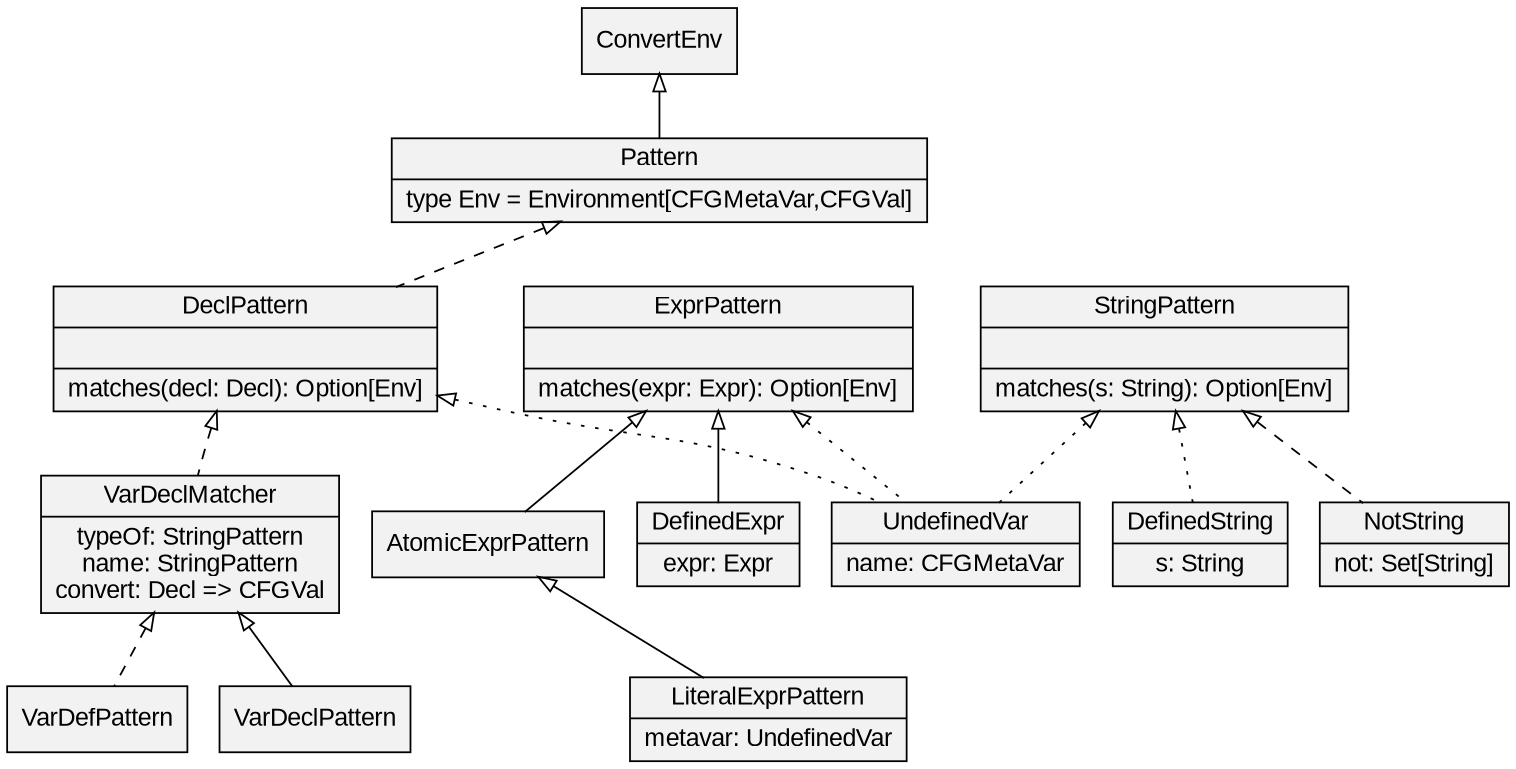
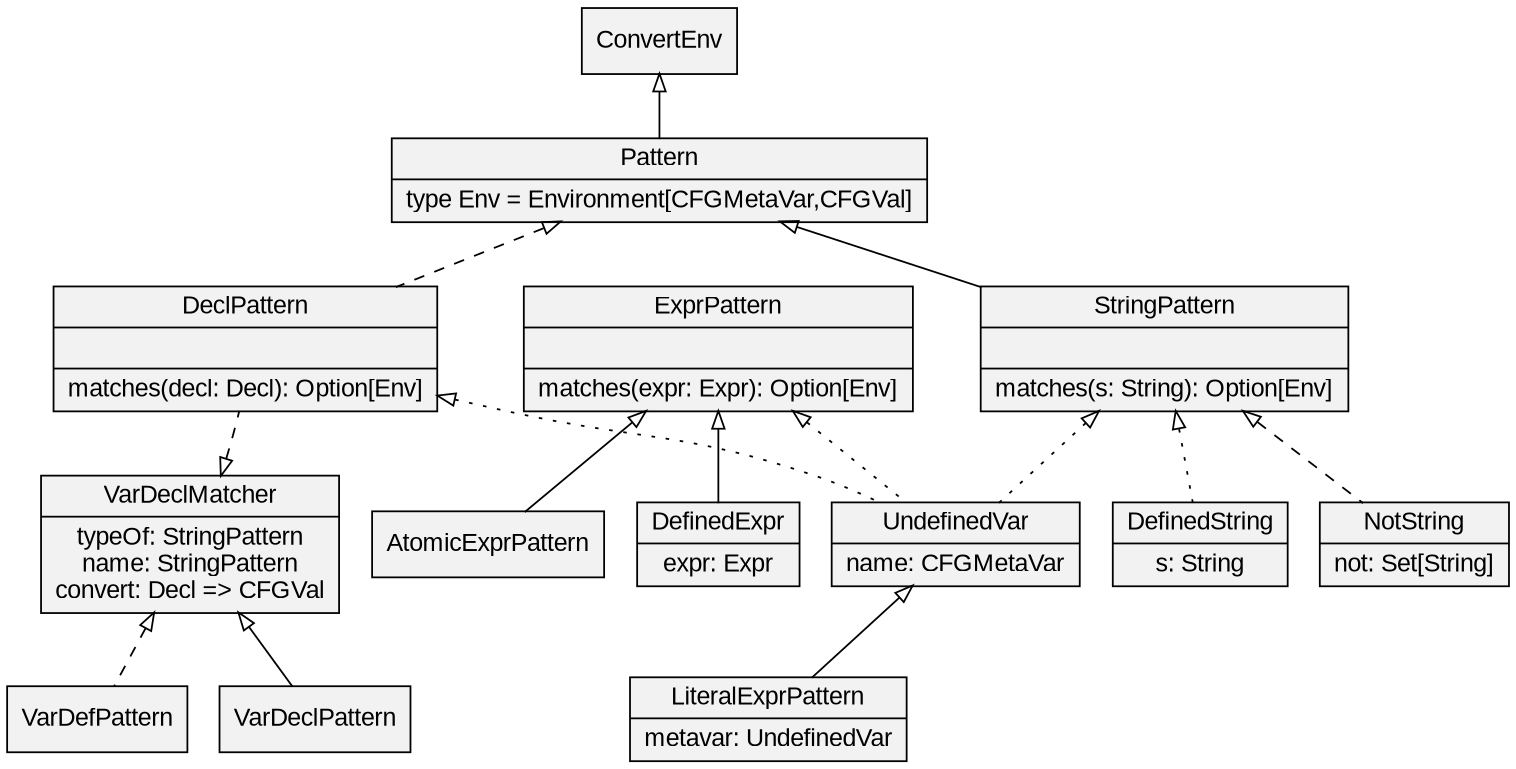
edge "StringPattern" -> "Pattern": added
edge "VarDeclMatcher" -> "DeclPattern": reversed
edge "LiteralExprPattern" -> "AtomicExprPattern": now "LiteralExprPattern" -> "UndefinedVar"
